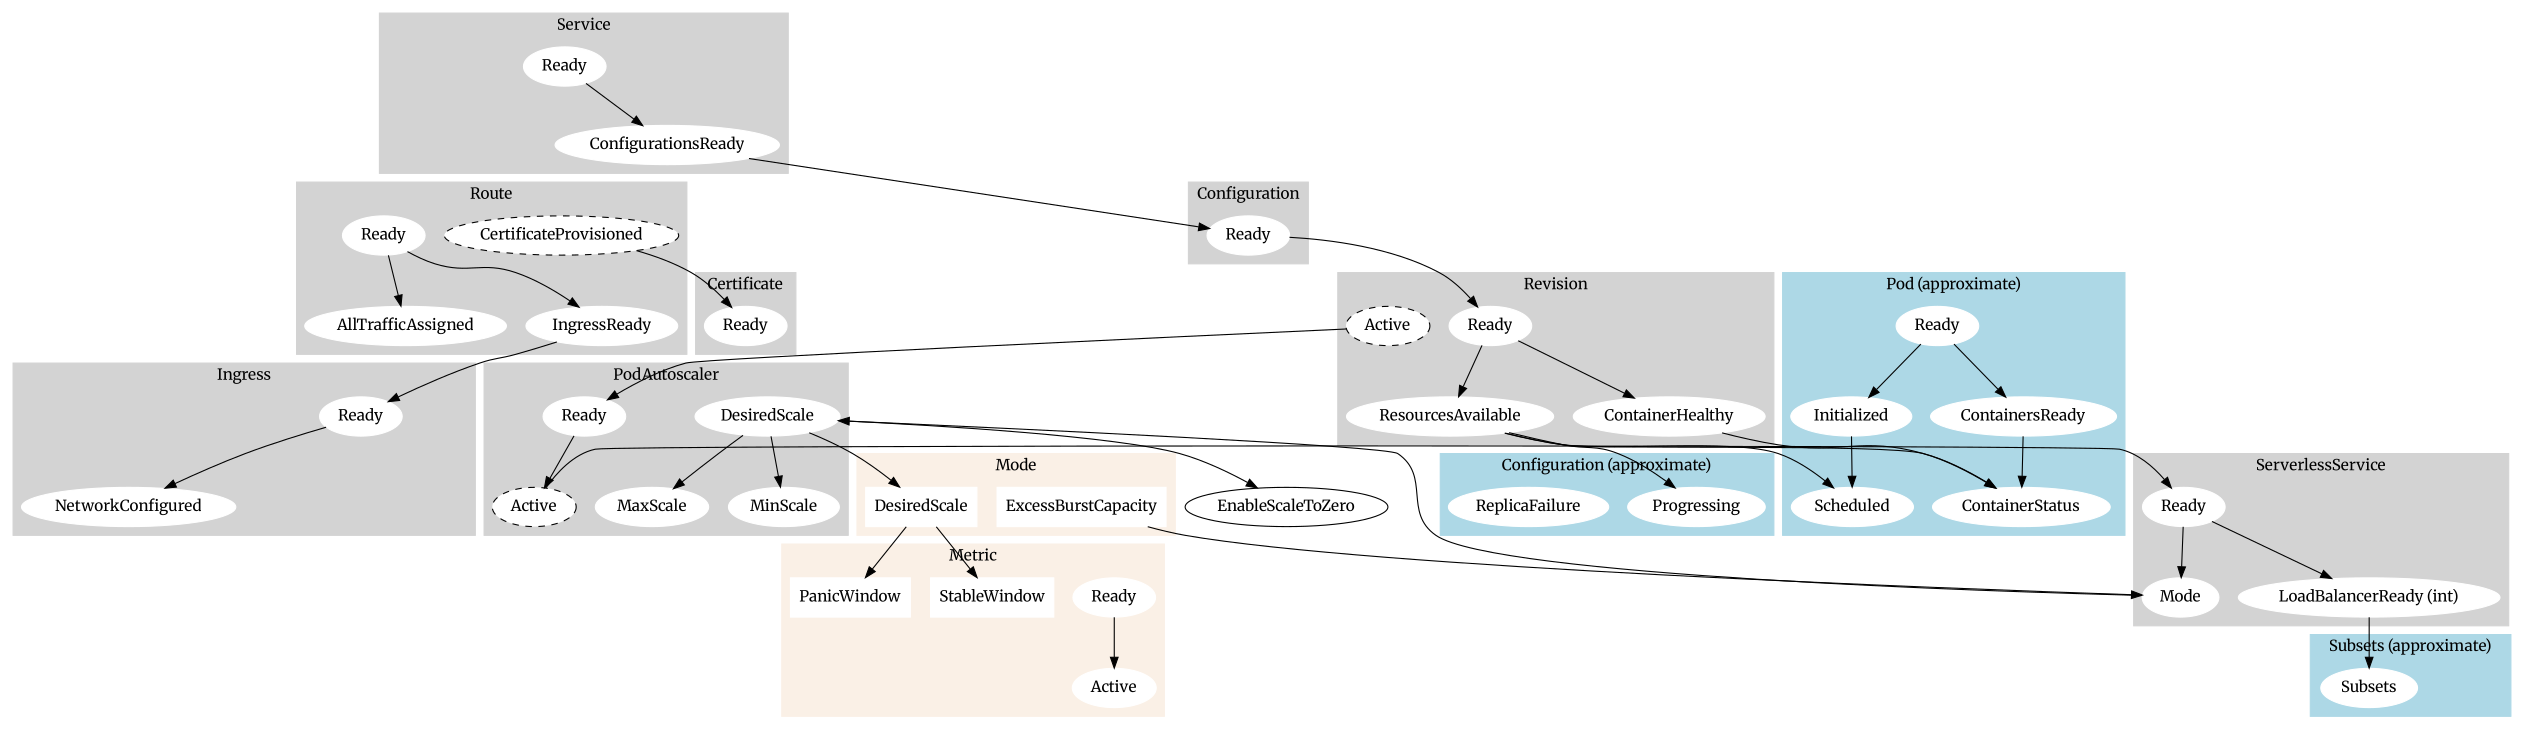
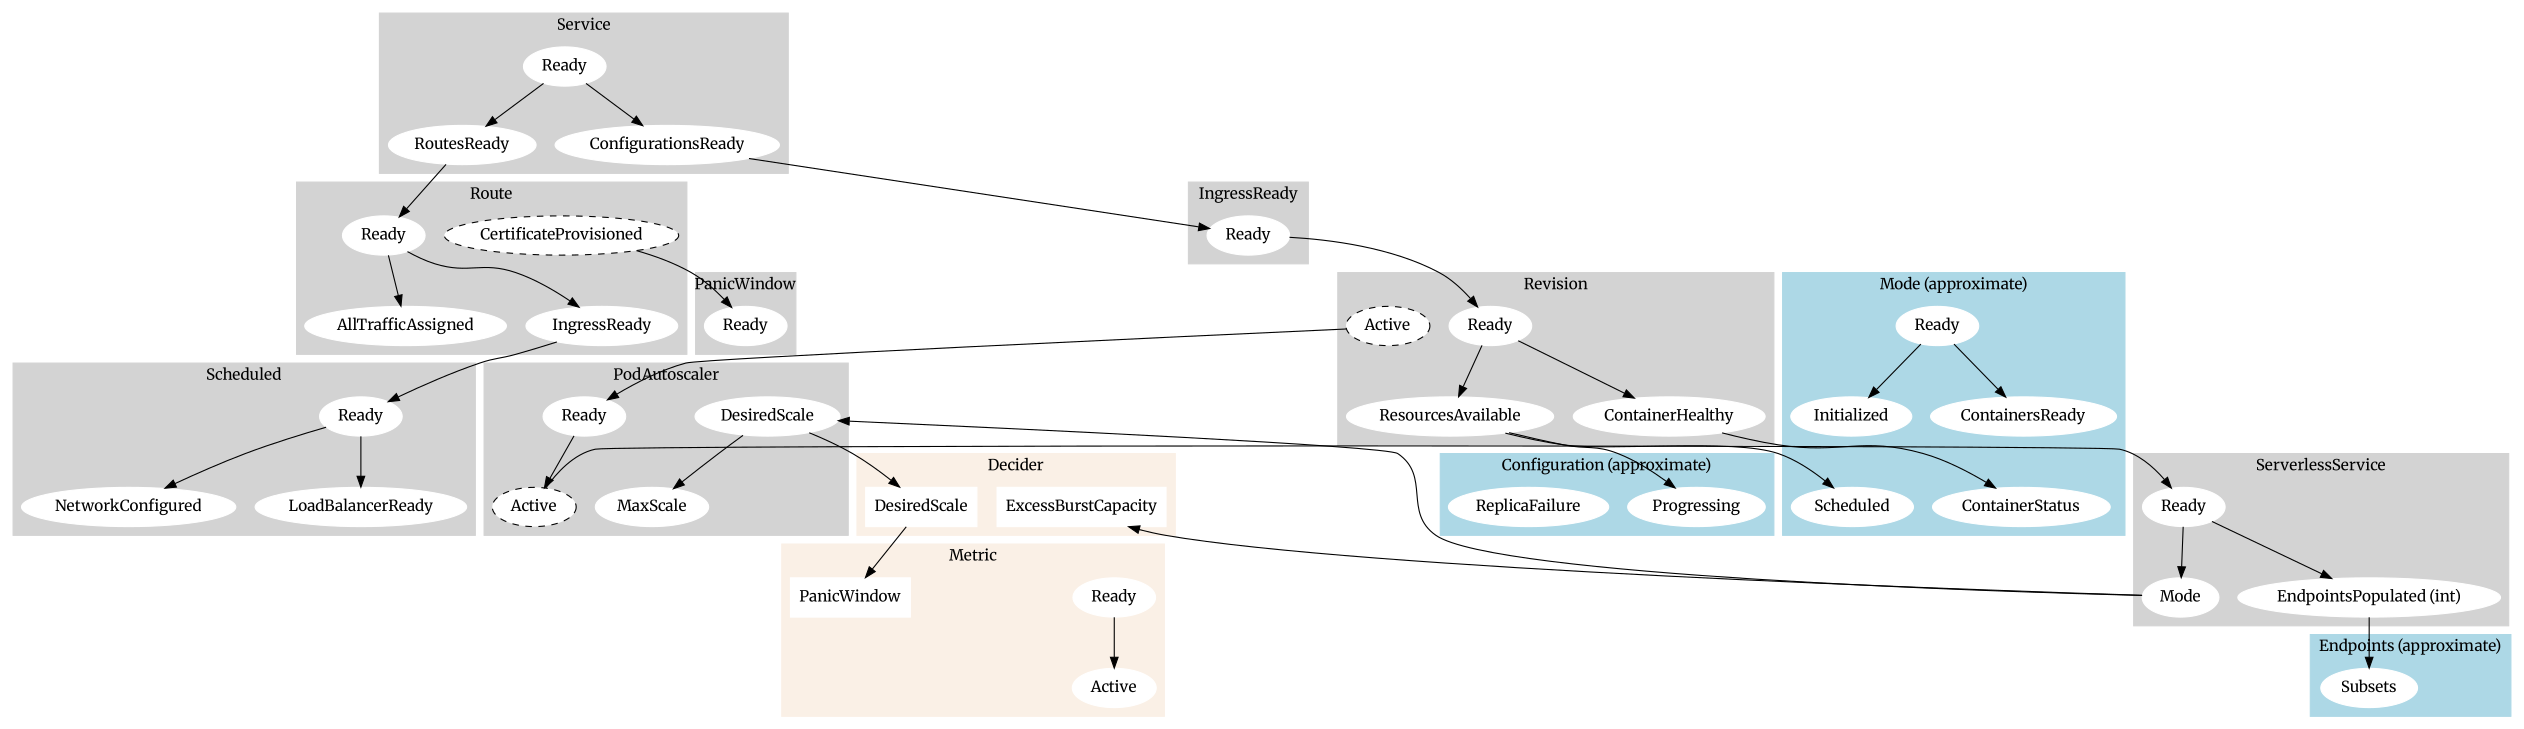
node "RoutesReady": added
cluster "Configuration": label "Configuration" -> "IngressReady"
cluster "Certificate": label "Certificate" -> "PanicWindow"
cluster "Pod (approximate)": label "Pod (approximate)" -> "Mode (approximate)"
cluster "Ingress": label "Ingress" -> "Scheduled"
edge "ResourcesAvailable" -> "ContainerStatus": removed
edge "Initialized" -> "Scheduled": removed
edge "ContainersReady" -> "ContainerStatus": removed
cluster "Mode": label "Mode" -> "Decider"
node "LoadBalancerReady": added
node "MinScale": removed
node "EnableScaleToZero": removed
edge "ExcessBurstCapacity" -> "Mode": reversed
node "StableWindow": removed
node "LoadBalancerReady (int)": label "LoadBalancerReady (int)" -> "EndpointsPopulated (int)"
cluster "Subsets (approximate)": label "Subsets (approximate)" -> "Endpoints (approximate)"
